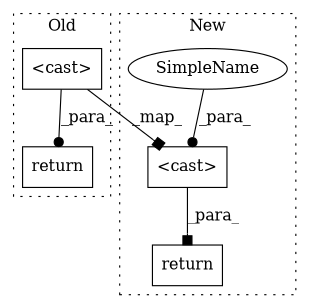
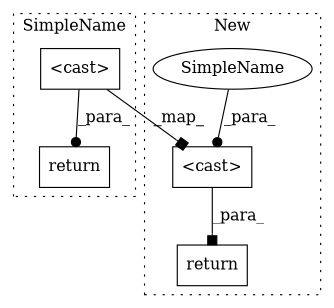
cluster "Old": label "Old" -> "SimpleName"
